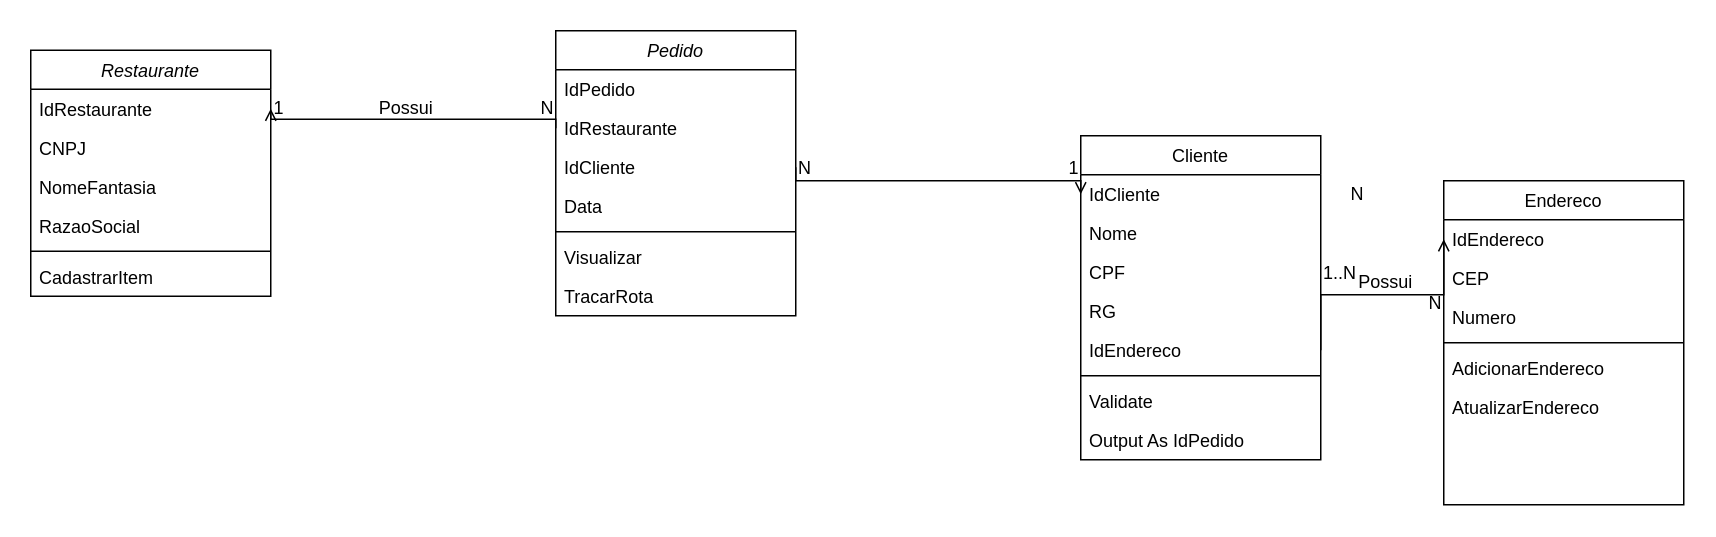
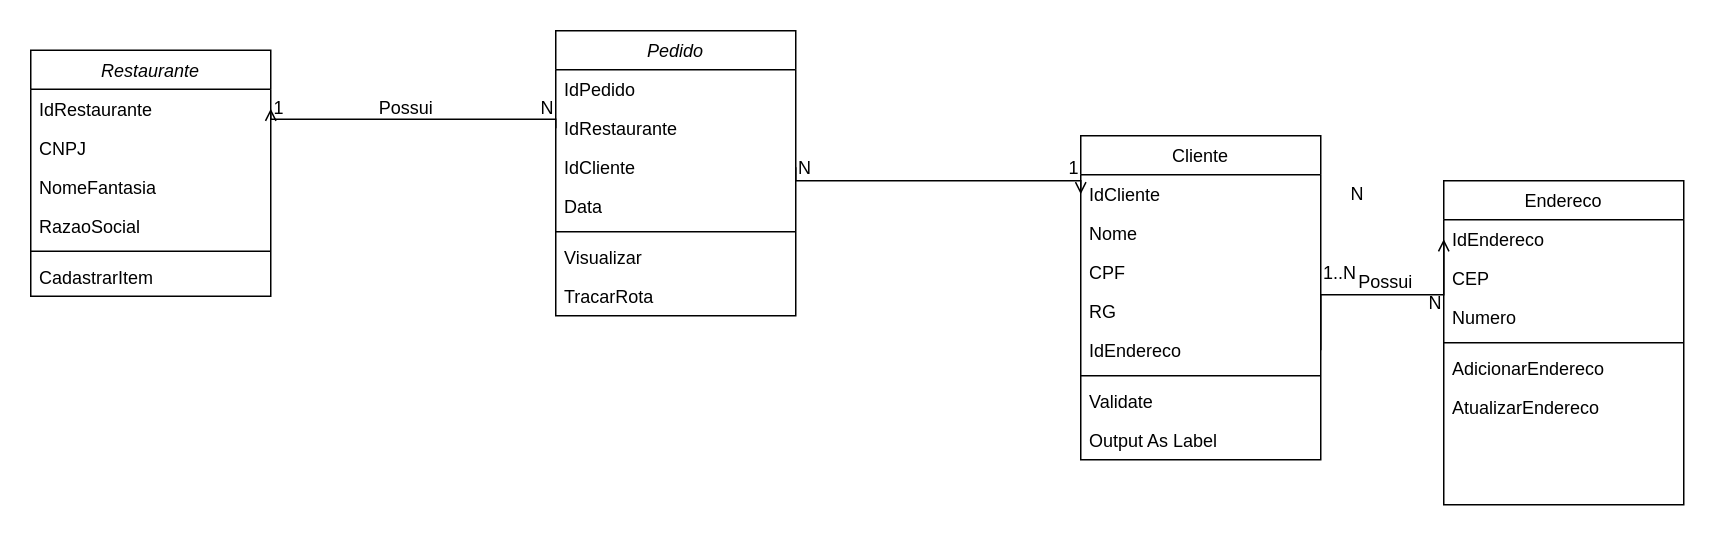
node "Output As IdPedido": label "Output As IdPedido" -> "Output As Label"
